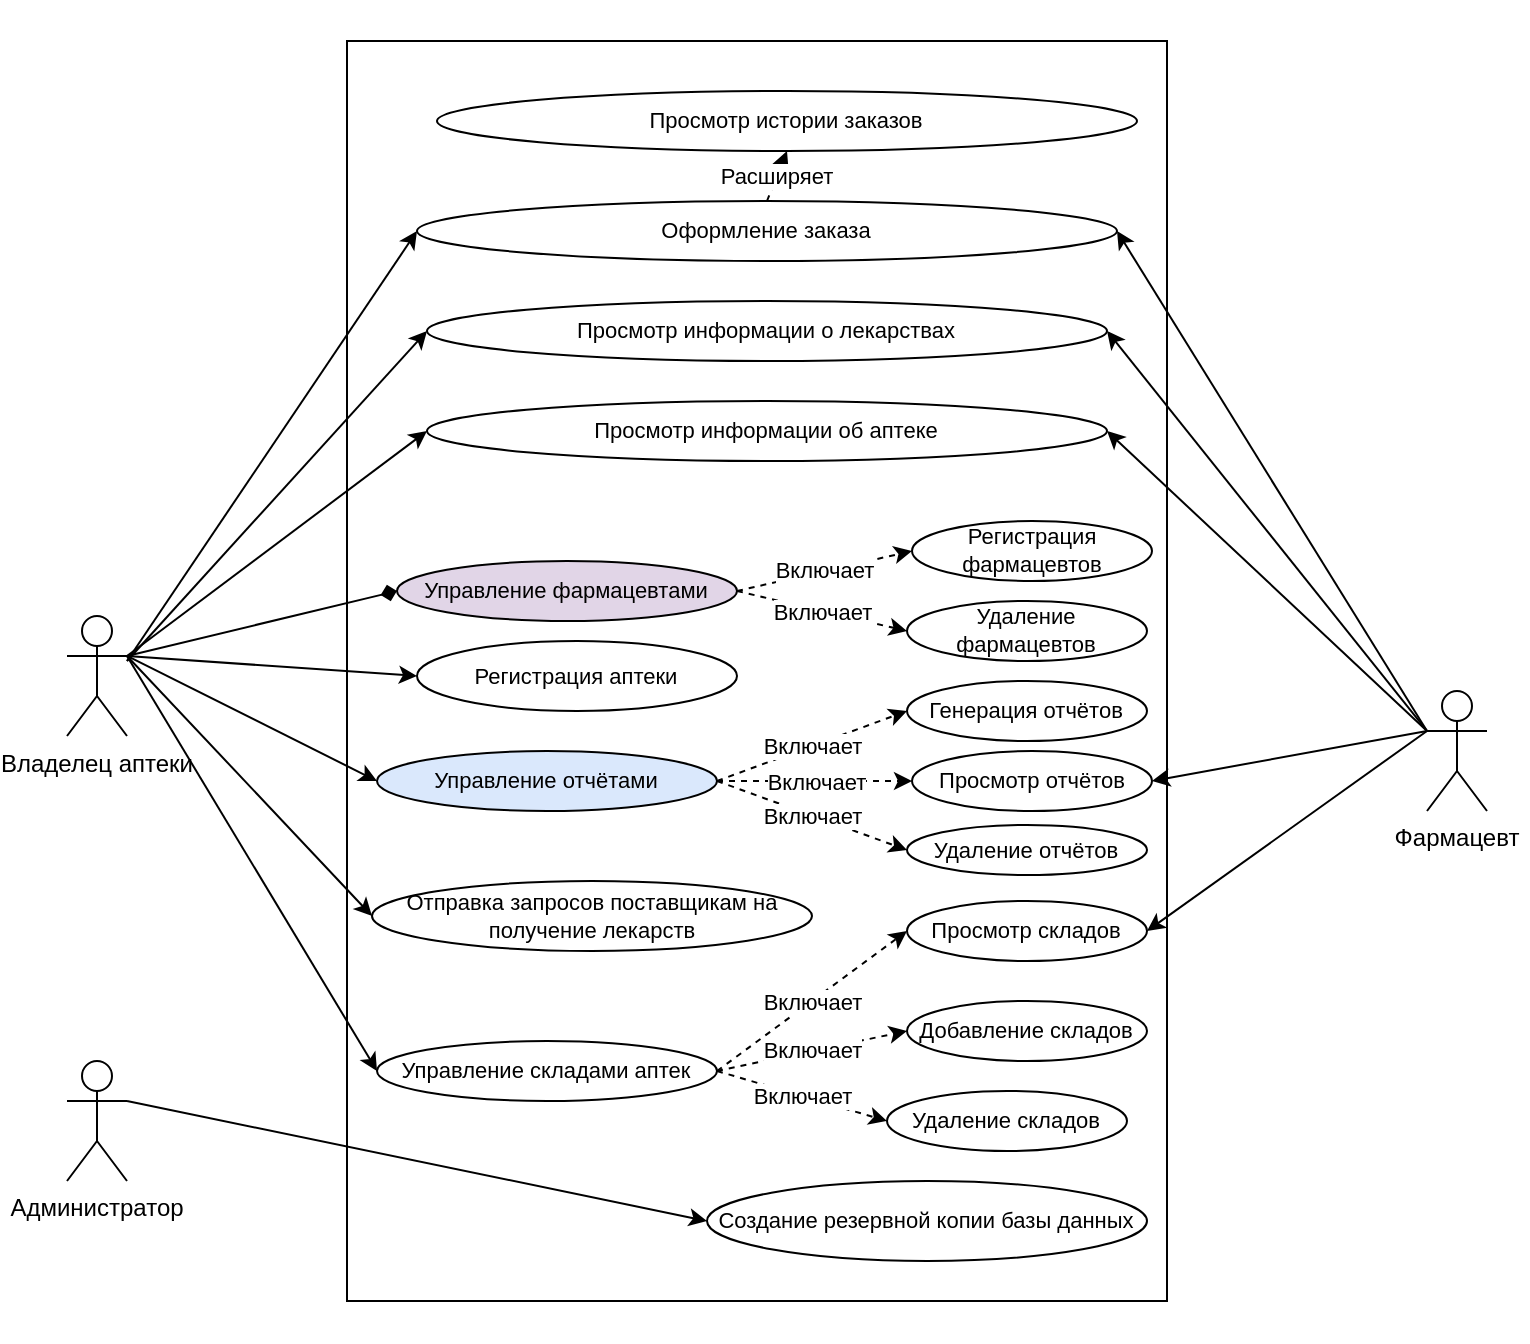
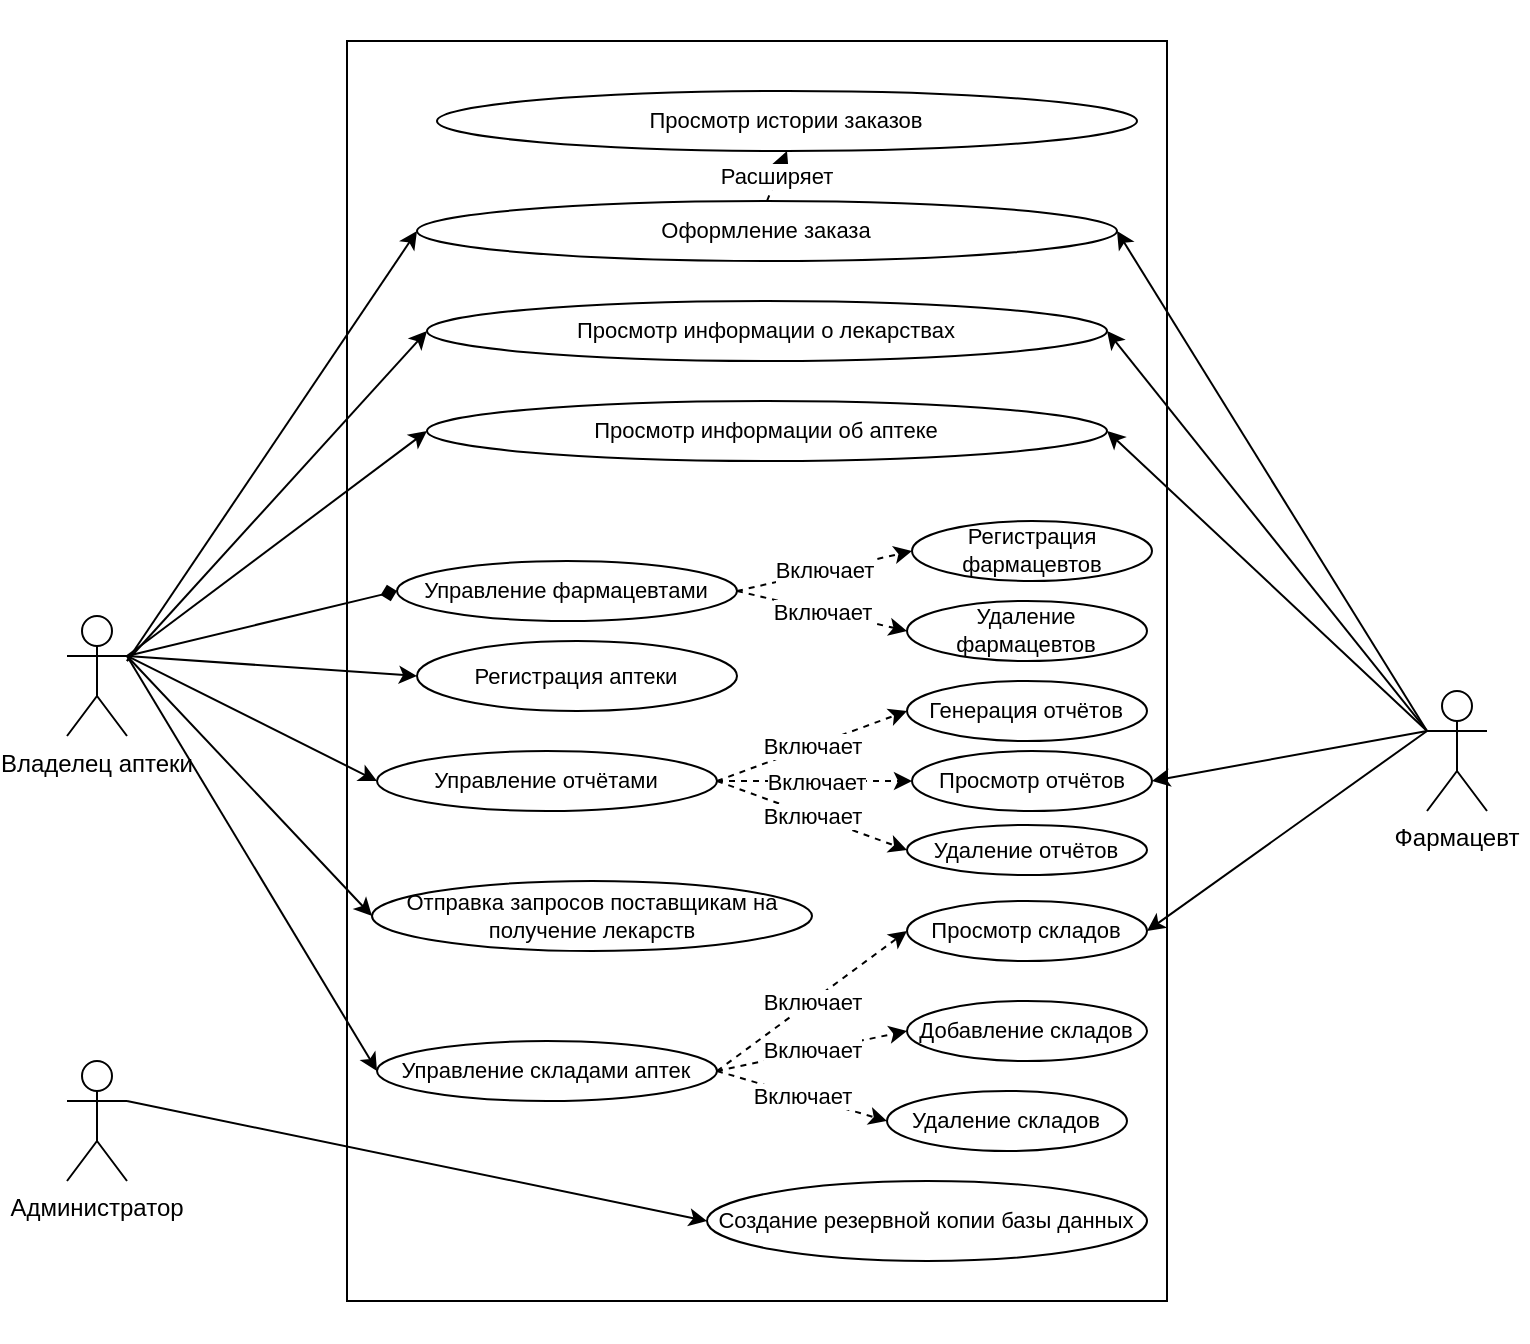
node "Управление фармацевтами": fillcolor #e1d5e7 -> #ffffff
node "Управление отчётами": fillcolor #dae8fc -> #ffffff
